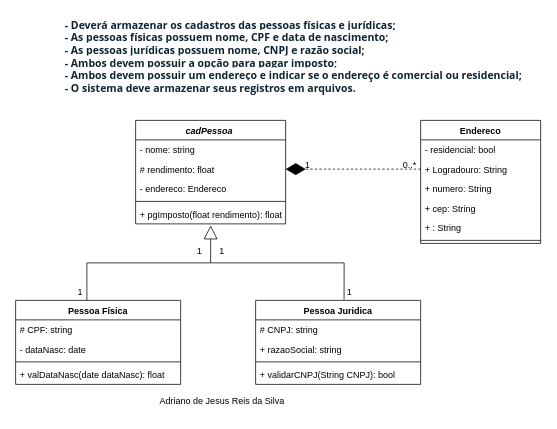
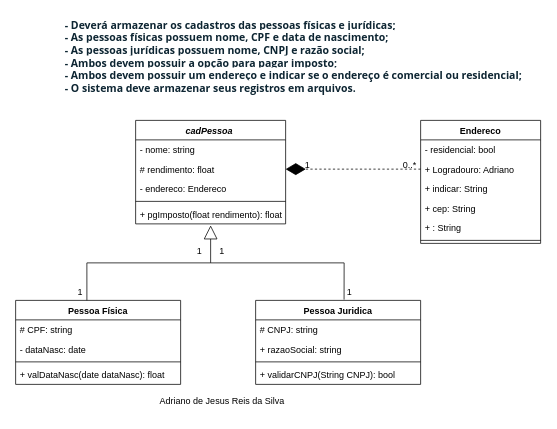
node "+ Logradouro: String": label "+ Logradouro: String" -> "+ Logradouro: Adriano"
node "+ numero: String": label "+ numero: String" -> "+ indicar: String"
